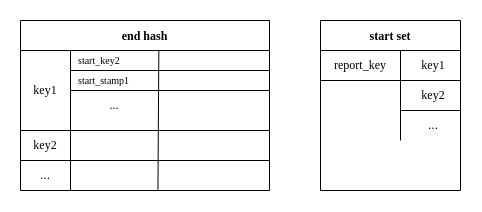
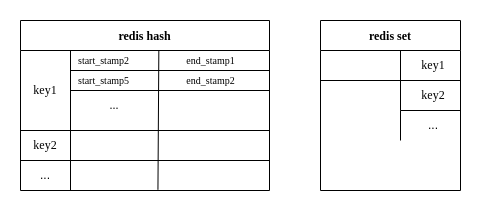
node "end hash": label "end hash" -> "redis hash"
node "start set": label "start set" -> "redis set"
node "start_key2": label "start_key2" -> "start_stamp2"
node "end_stamp1": added
node "report_key": removed
node "start_stamp1": label "start_stamp1" -> "start_stamp5"
node "end_stamp2": added
